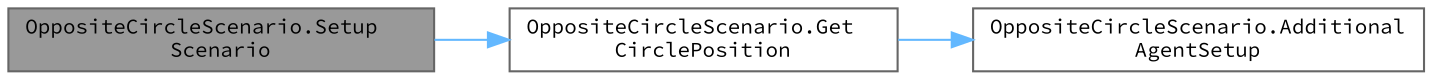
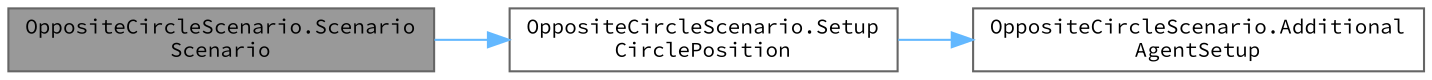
node "OppositeCircleScenario.Setup Scenario": label "OppositeCircleScenario.Setup Scenario" -> "OppositeCircleScenario.Scenario Scenario"
node "OppositeCircleScenario.Get CirclePosition": label "OppositeCircleScenario.Get CirclePosition" -> "OppositeCircleScenario.Setup CirclePosition"
